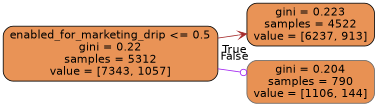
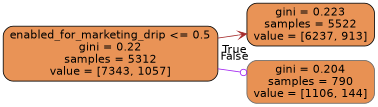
node "gini = 0.223 samples = 4522 value = [6237, 913]": label "gini = 0.223 samples = 4522 value = [6237, 913]" -> "gini = 0.223 samples = 5522 value = [6237, 913]"
